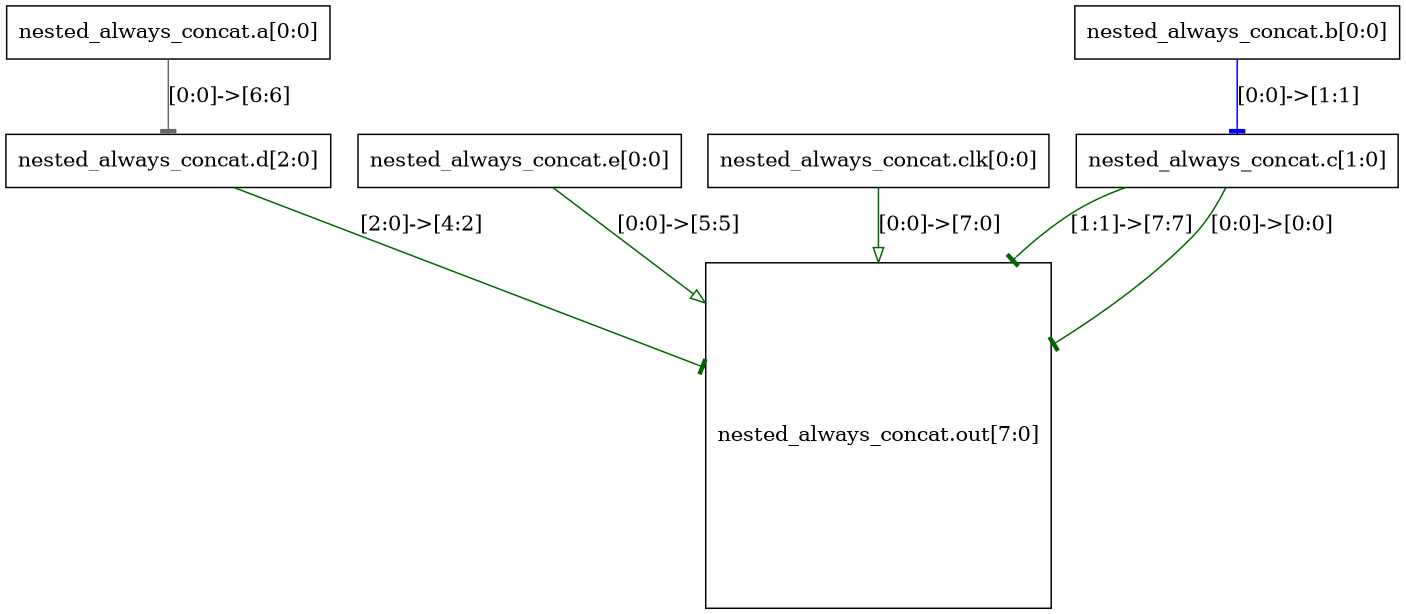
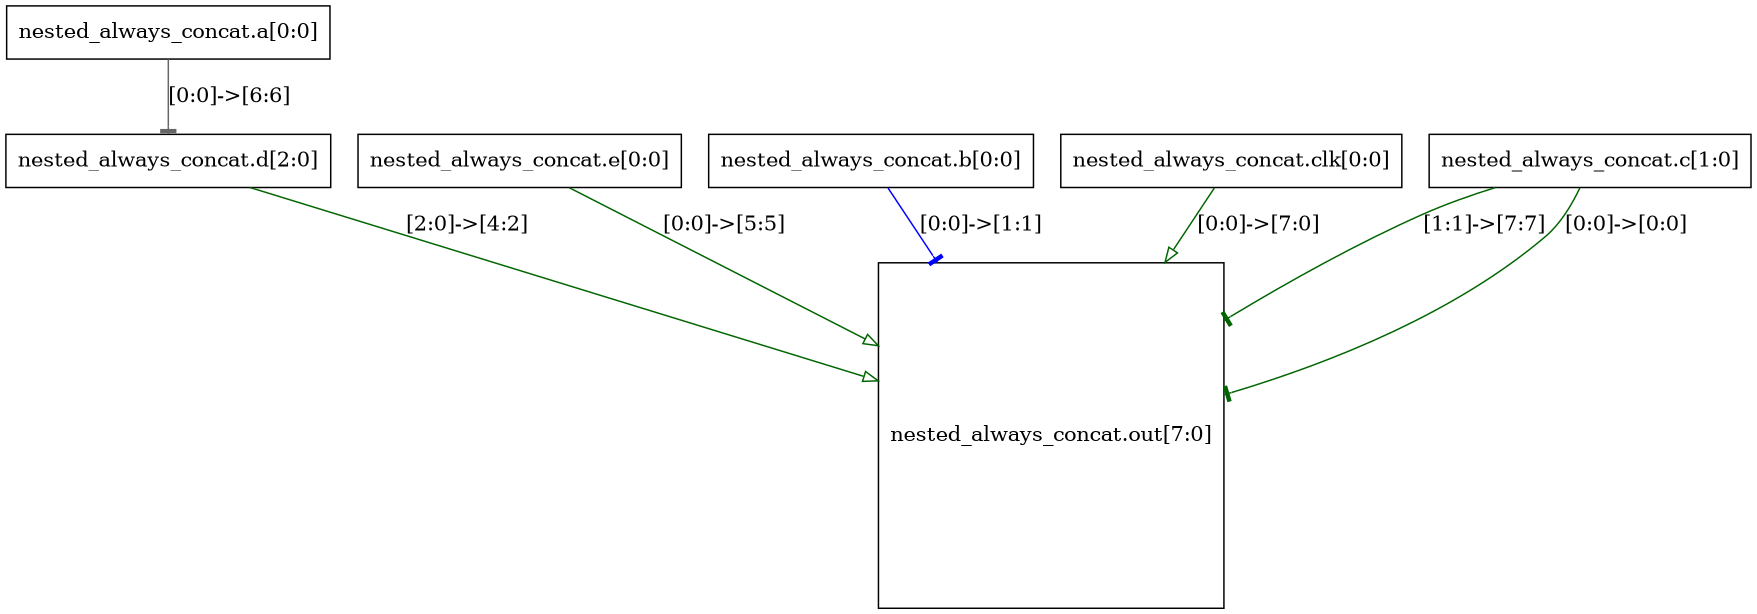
edge "nested_always_concat.b[0:0]" -> "nested_always_concat.c[1:0]": now "nested_always_concat.b[0:0]" -> "nested_always_concat.out[7:0]"
edge "nested_always_concat.d[2:0]" -> "nested_always_concat.out[7:0]": arrowhead tee -> onormal
